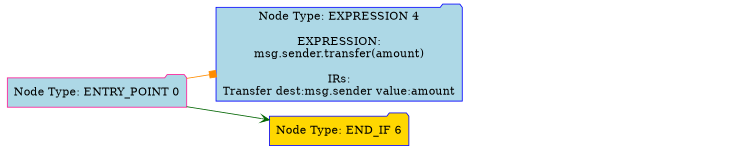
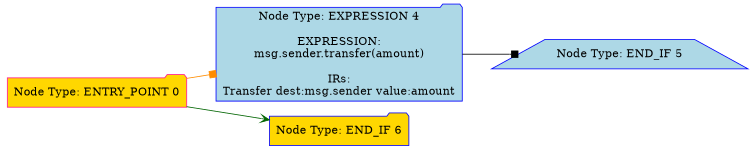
node "Node Type: END_IF 5": added
node "Node Type: ENTRY_POINT 0": fillcolor lightblue -> gold
